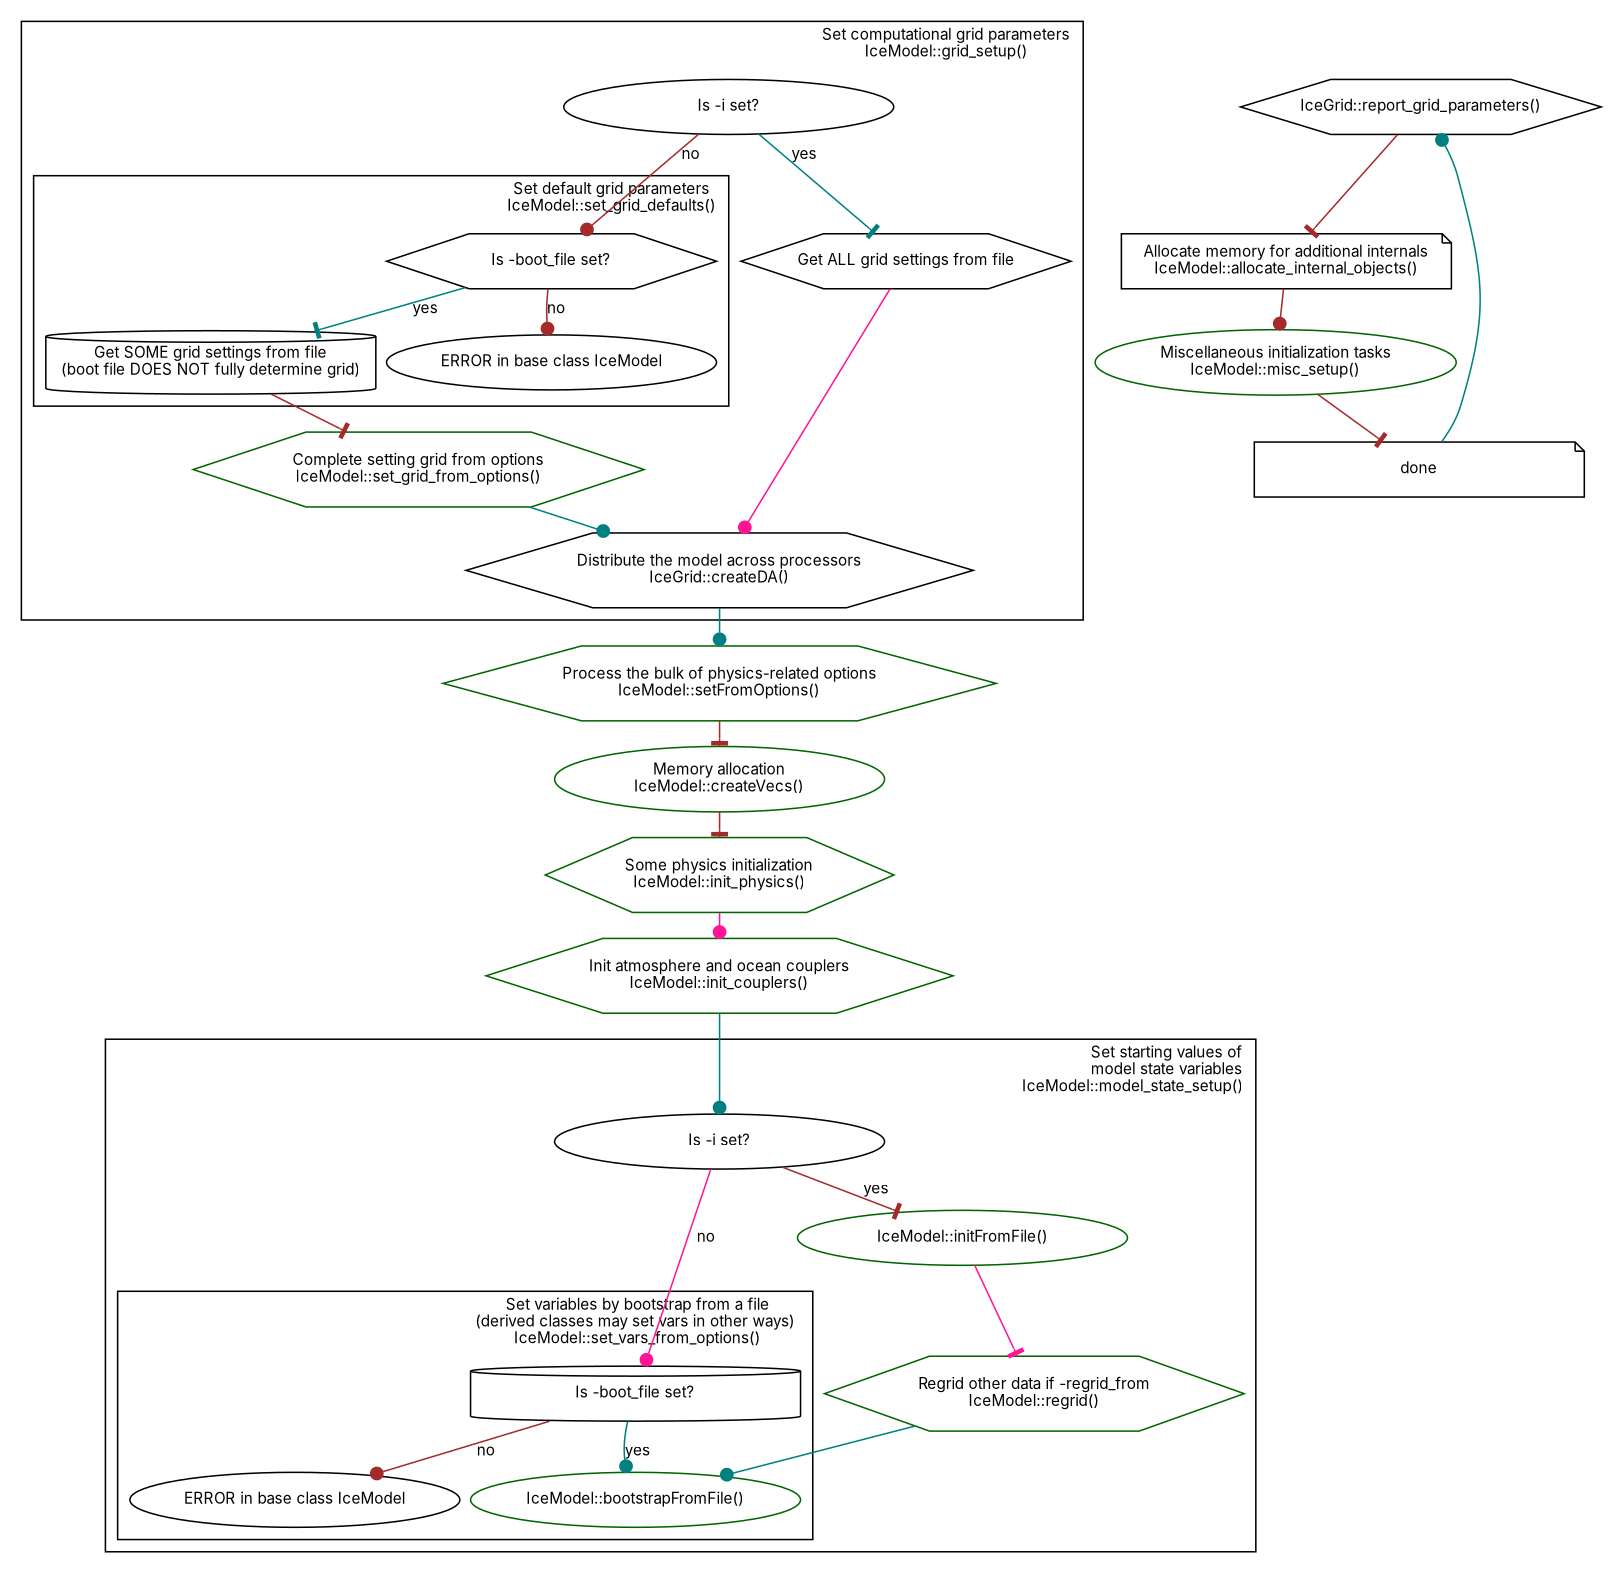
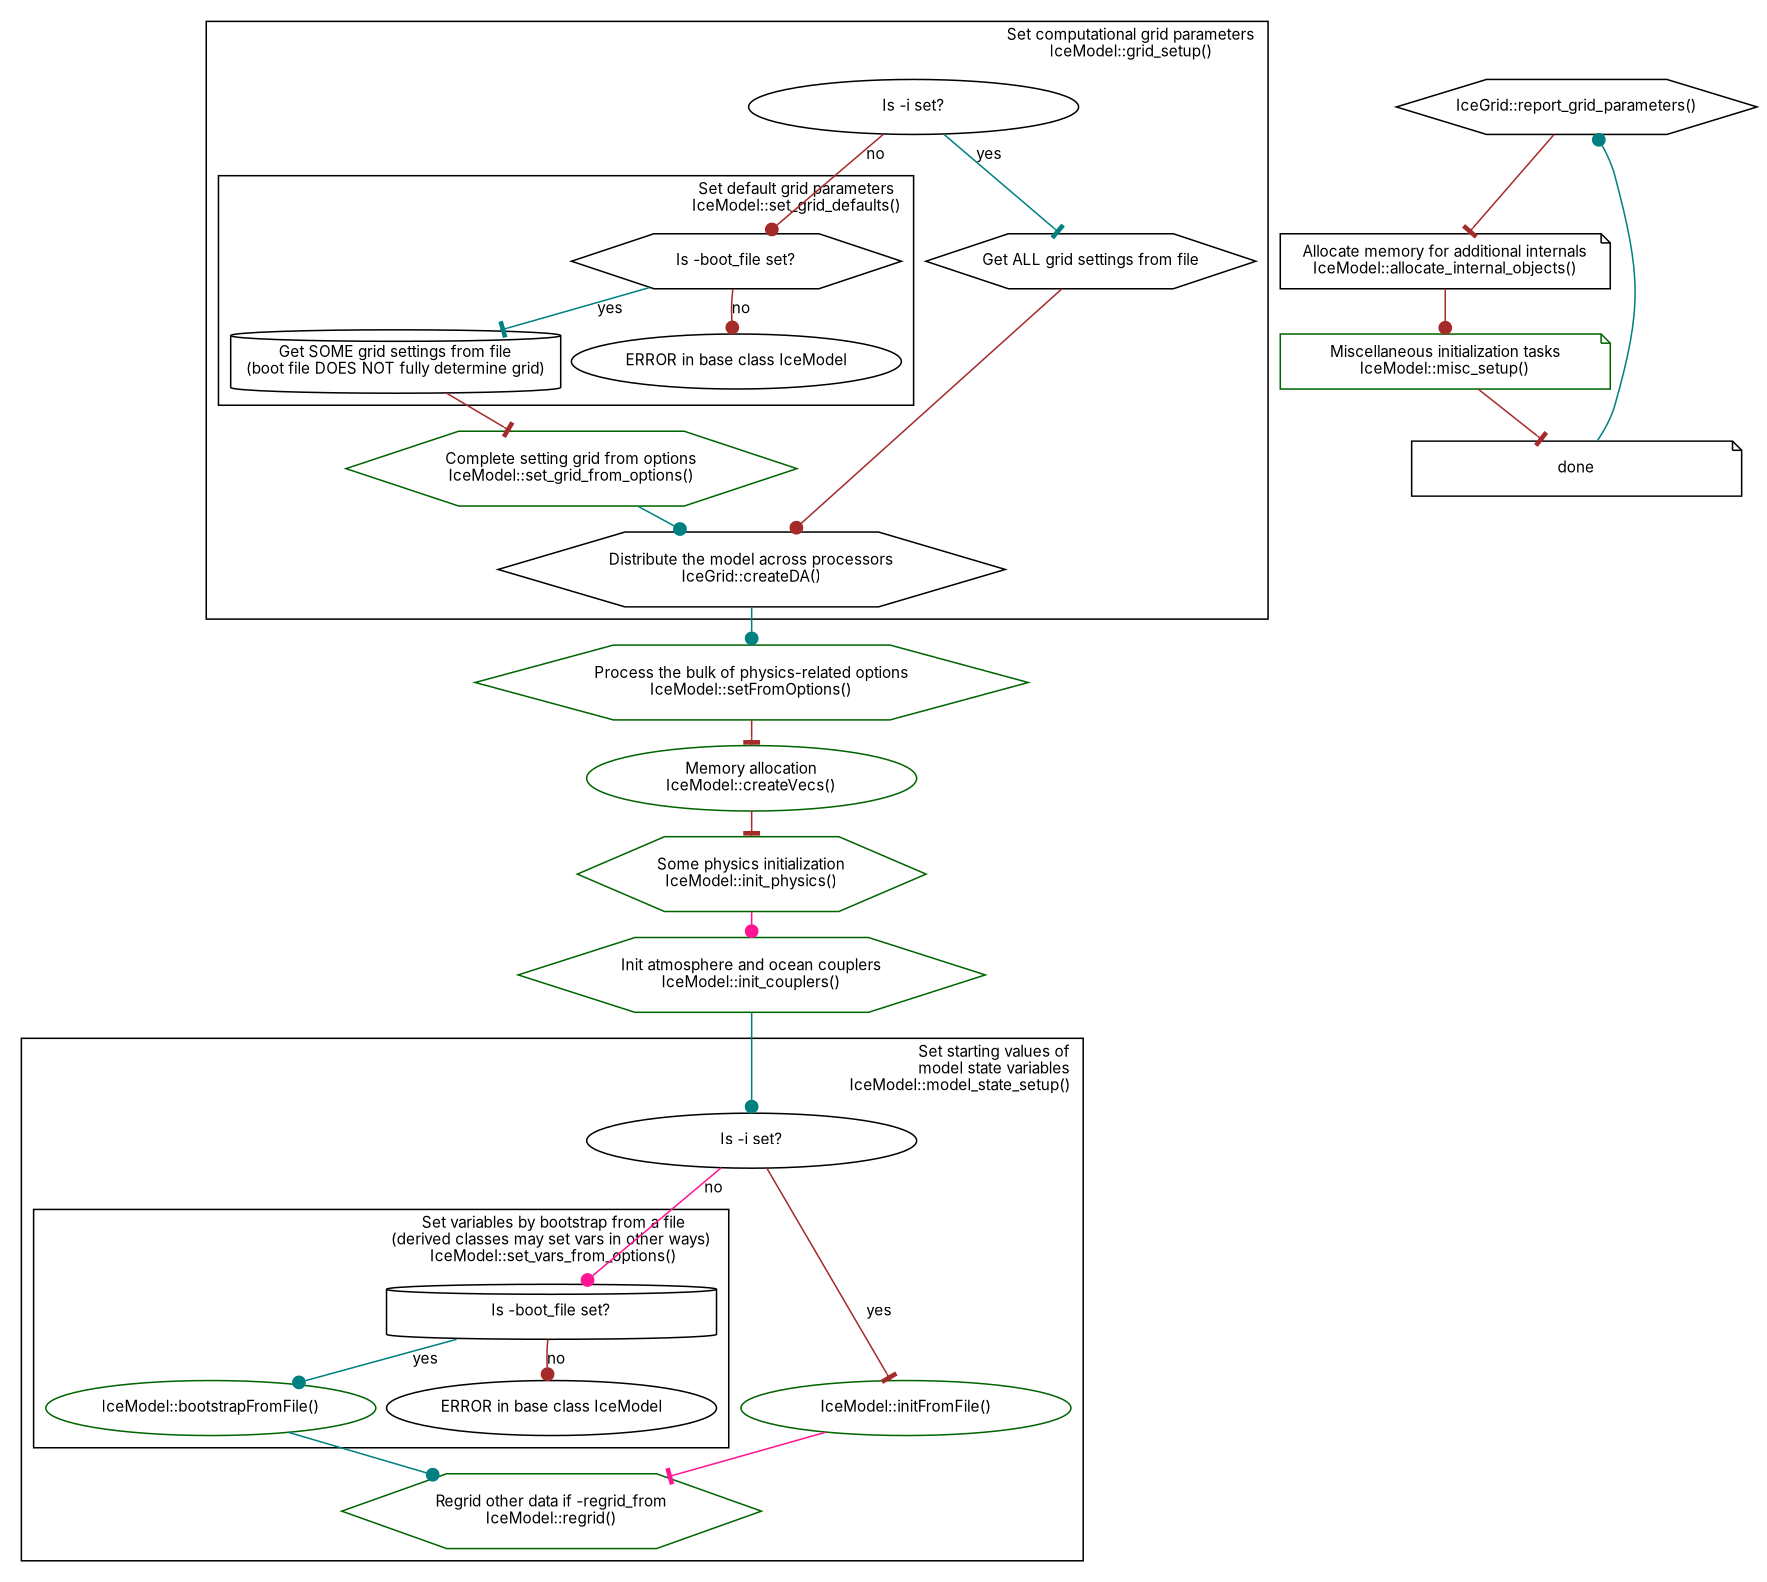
node "Miscellaneous initialization tasks IceModel::misc_setup()": shape ellipse -> note
edge "Get ALL grid settings from file" -> "Distribute the model across processors IceGrid::createDA()": color deeppink -> brown
edge "Regrid other data if -regrid_from IceModel::regrid()" -> "IceModel::bootstrapFromFile()": reversed
